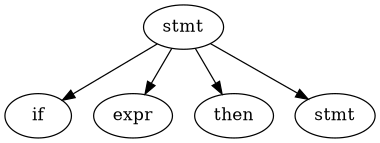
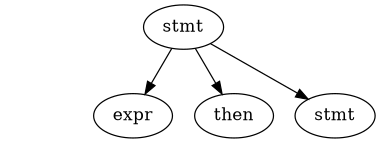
node "if": removed
